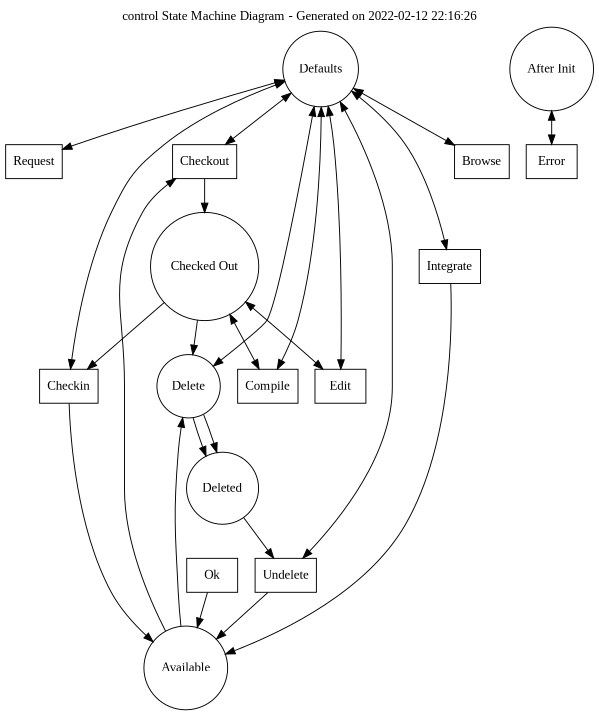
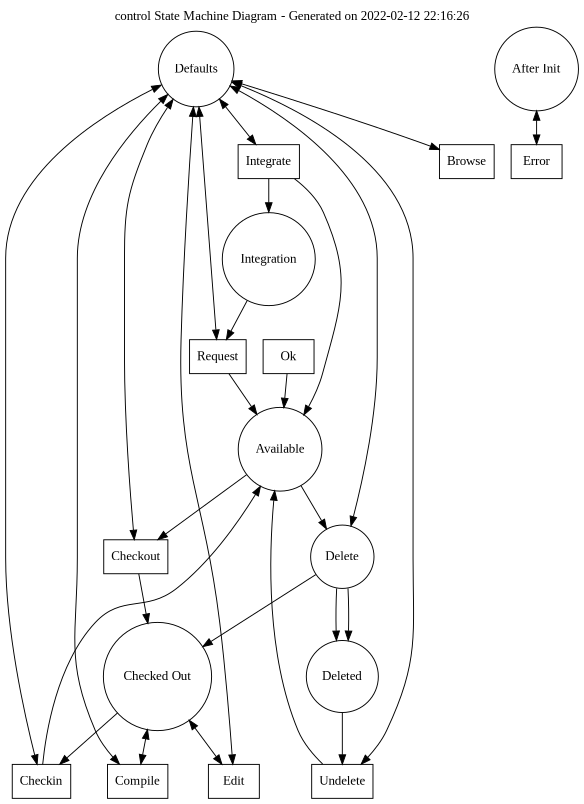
node "Integration": added
edge "Checked Out" -> "Delete": reversed
edge "Request" -> "Available": added
